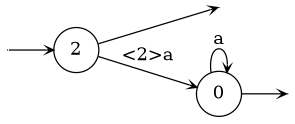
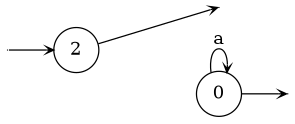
edge "2" -> "0": removed, label "<2>a"
